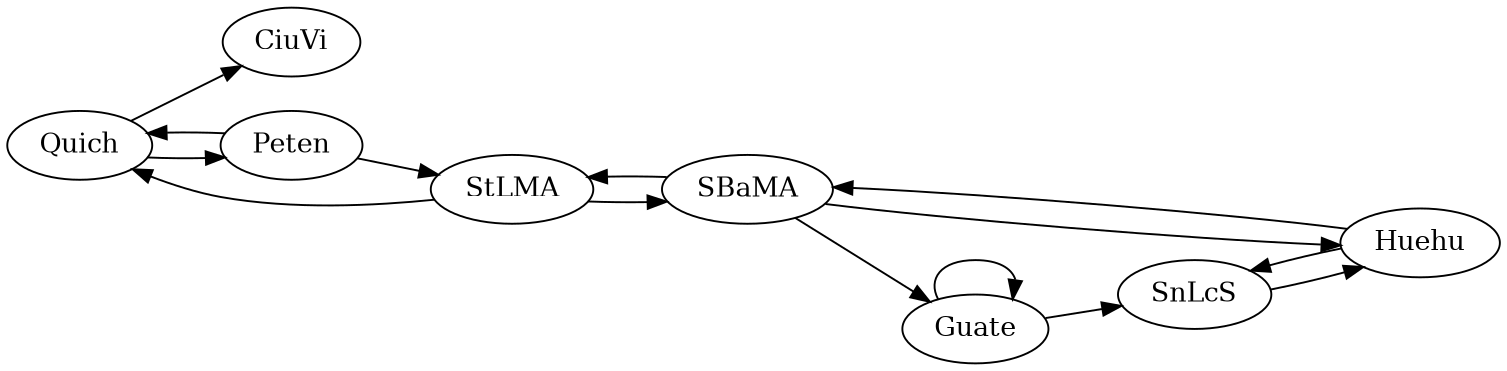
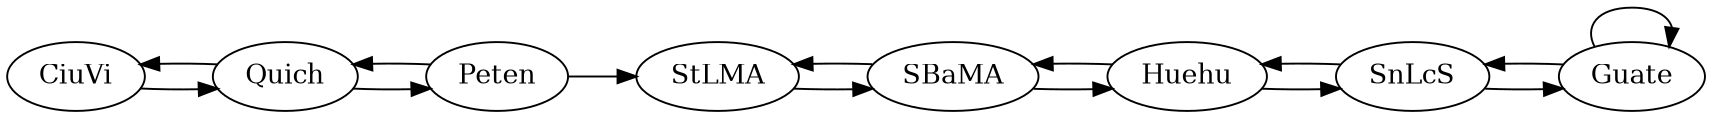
edge "StLMA" -> "Quich": now "CiuVi" -> "Quich"
edge "SBaMA" -> "Guate": now "SnLcS" -> "Guate"
